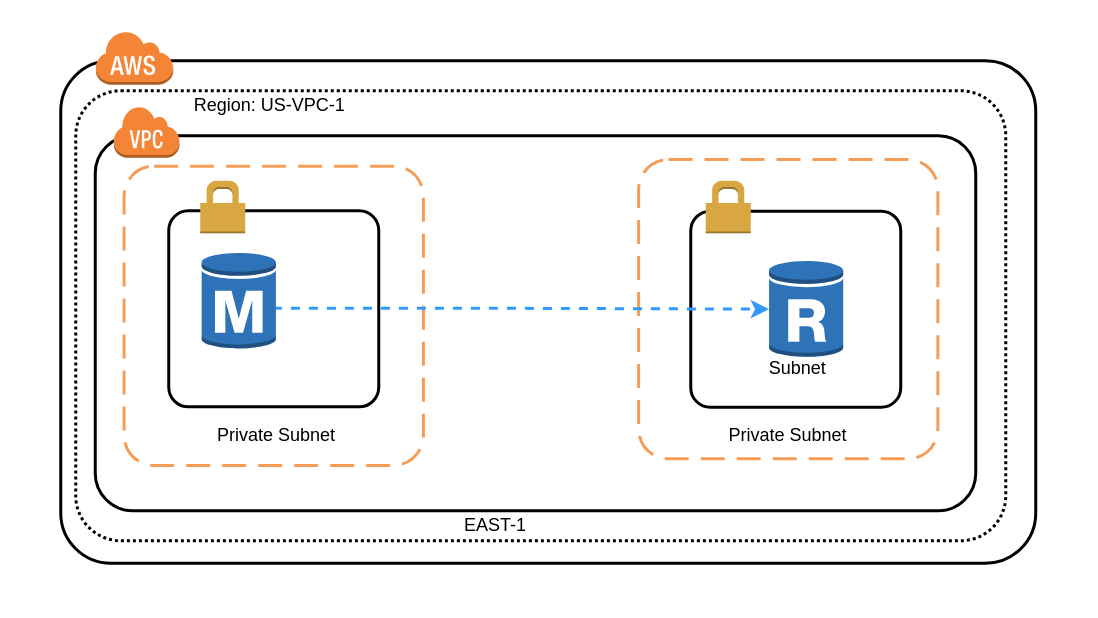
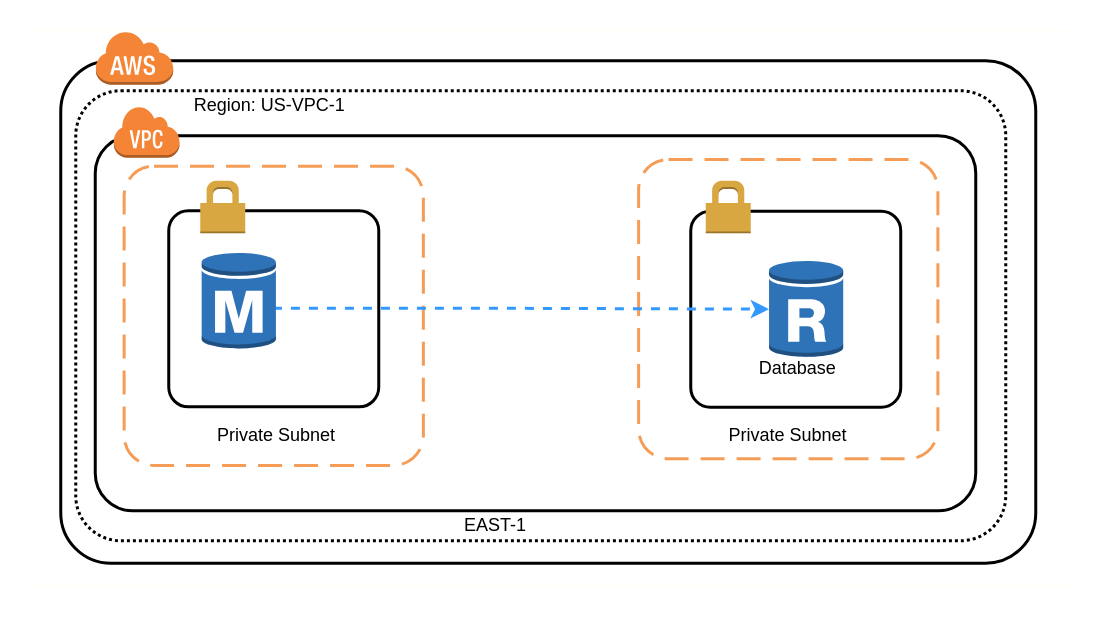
node "Subnet": label "Subnet" -> "Database"
